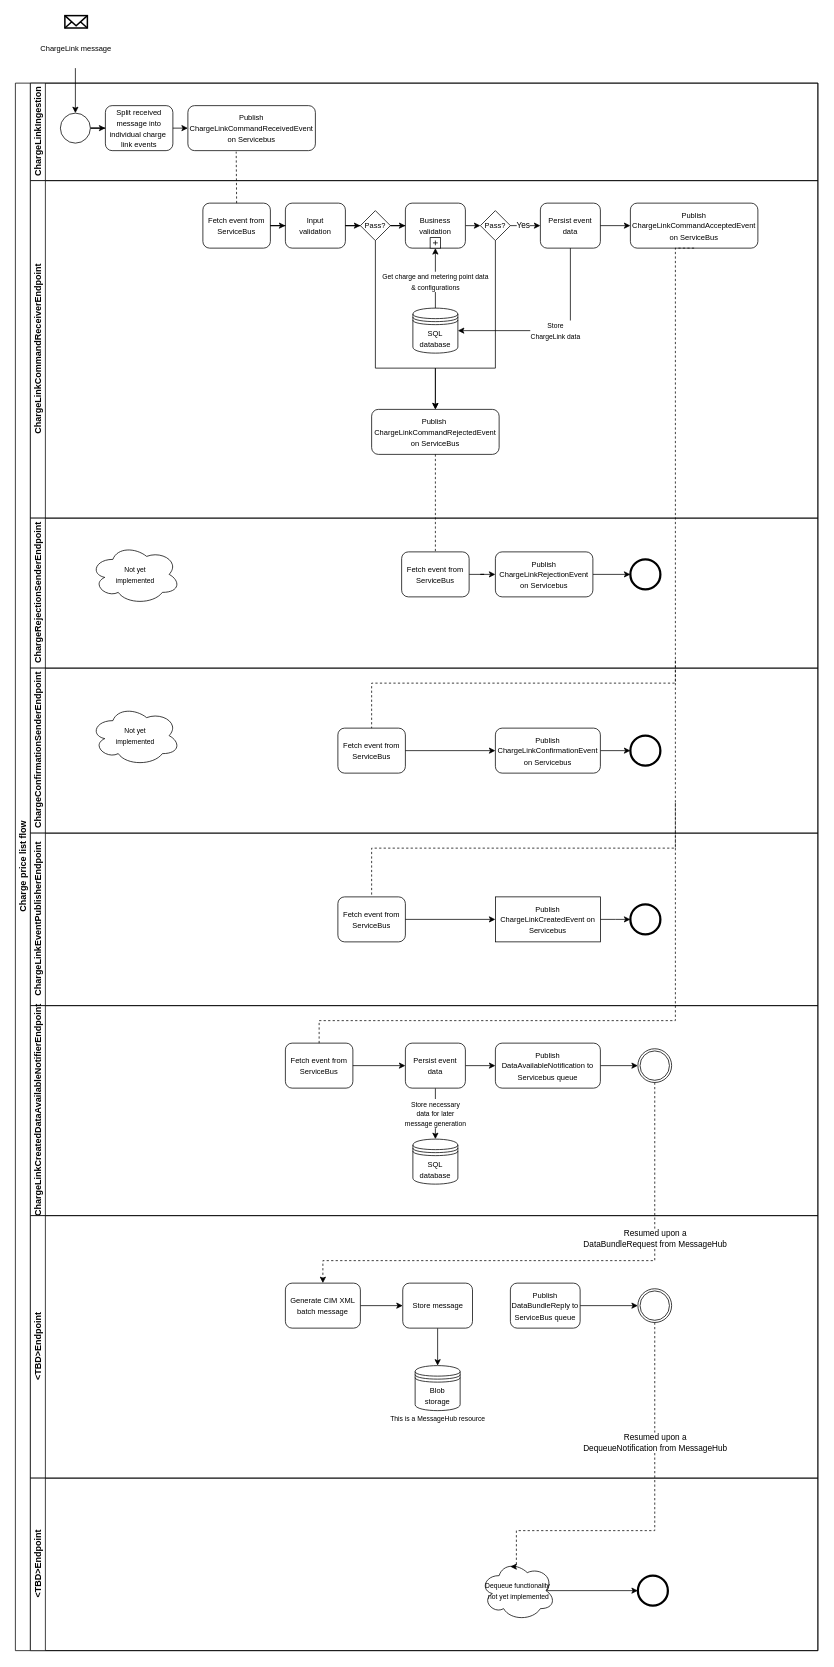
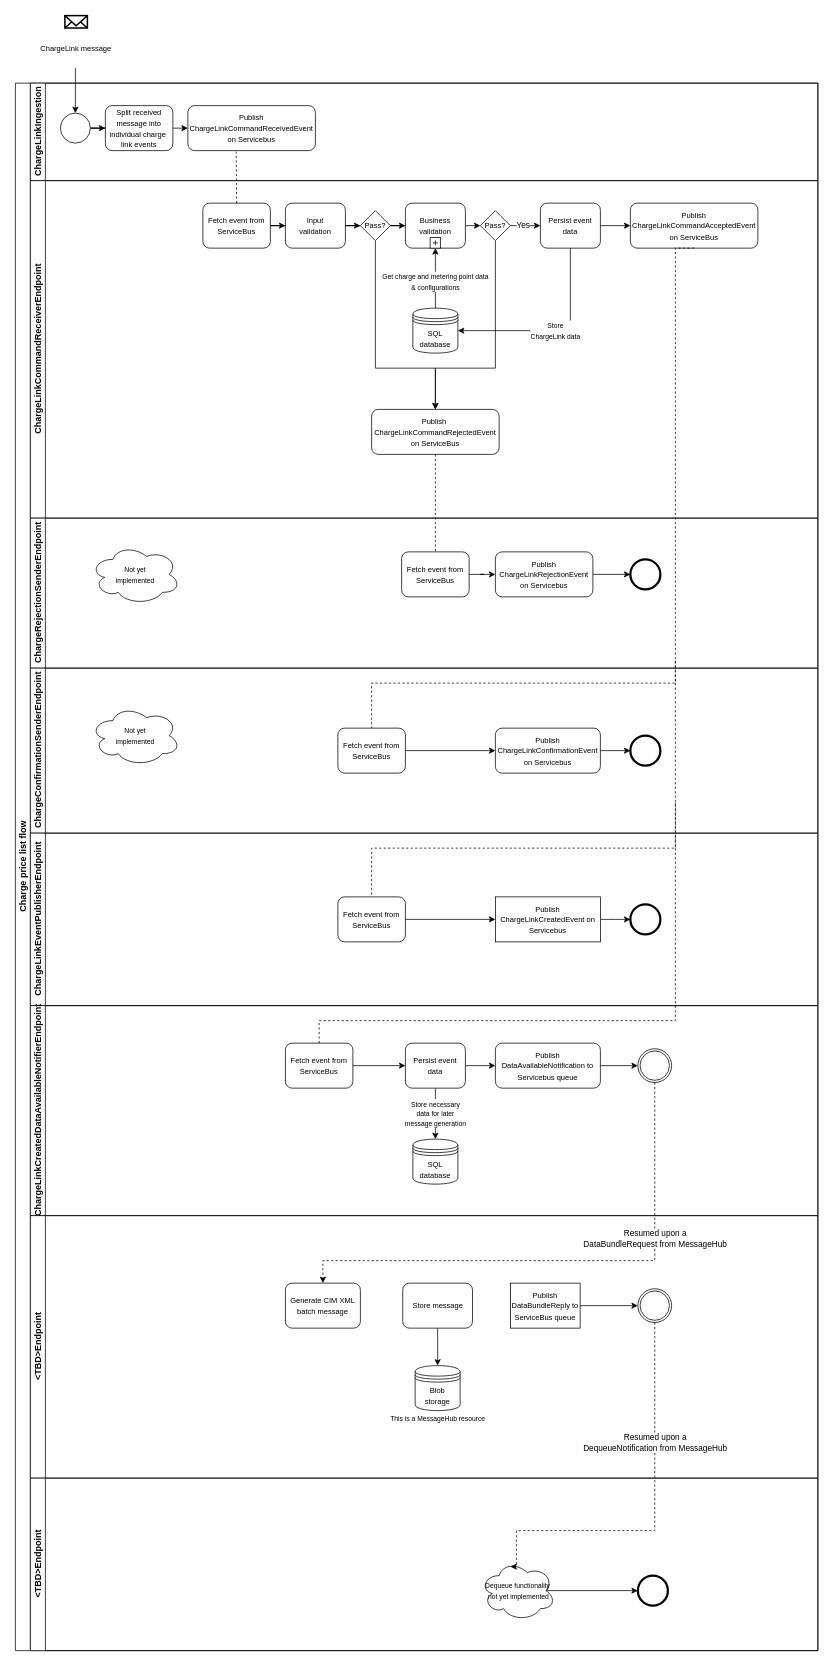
edge "Generate CIM XML batch message" -> "Store message": removed
node "Publish DataBundleReply to ServiceBus queue": shape rounded rectangle -> rectangle
